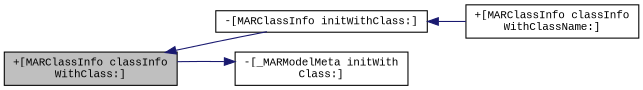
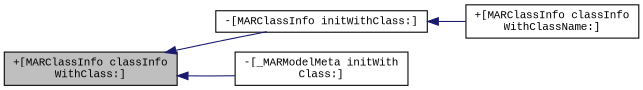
edge "+[MARClassInfo classInfo WithClass:]" -> "-[_MARModelMeta initWith Class:]": reversed
